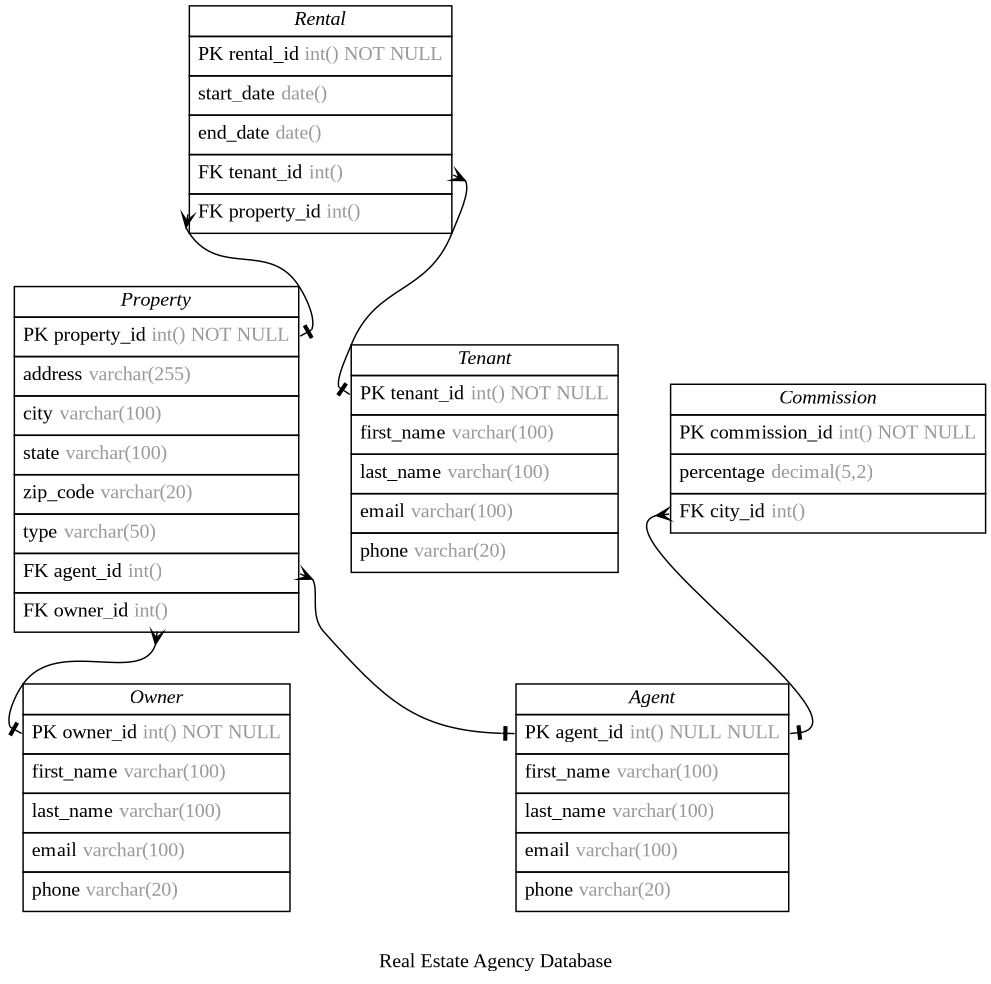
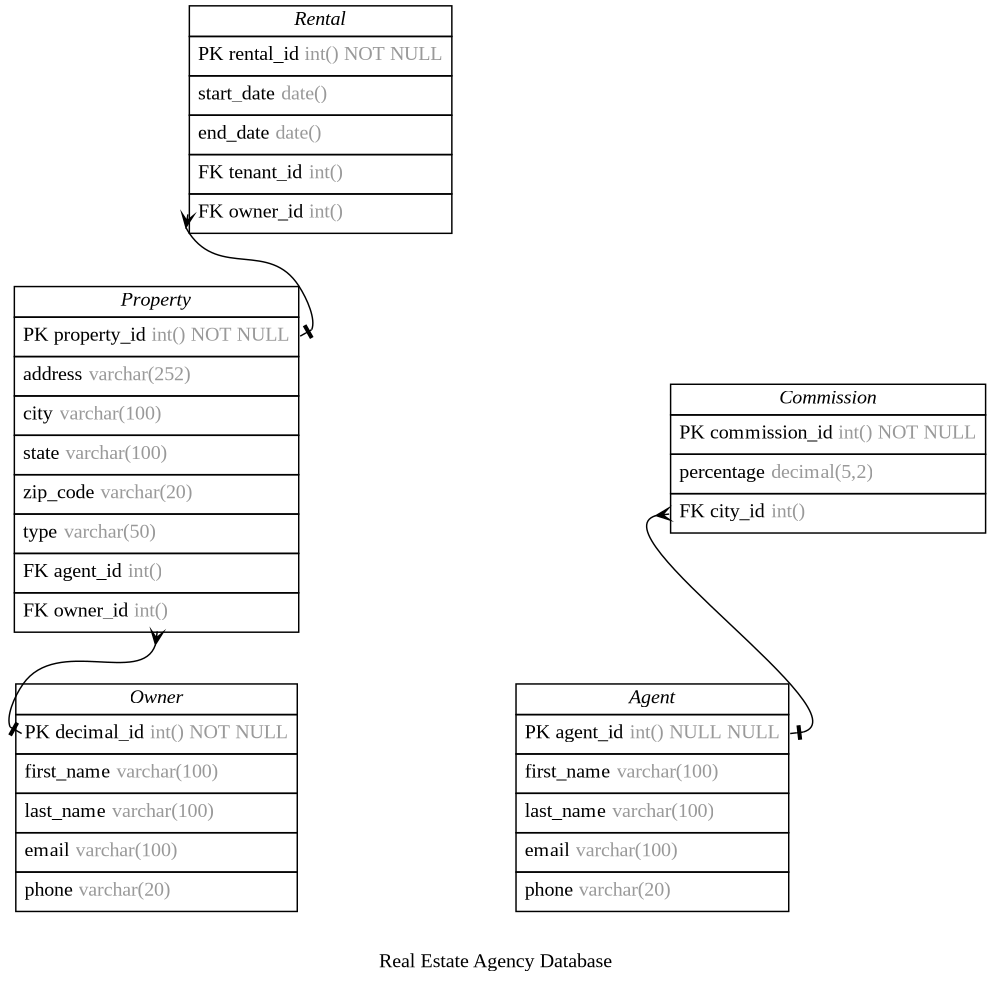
node "Rental": text "FK property_id" -> "FK owner_id"
node "Property": text "varchar(255)" -> "varchar(252)"
node "Tenant": removed
edge "Property" -- "Agent": removed
node "Owner": text "PK owner_id" -> "PK decimal_id"
